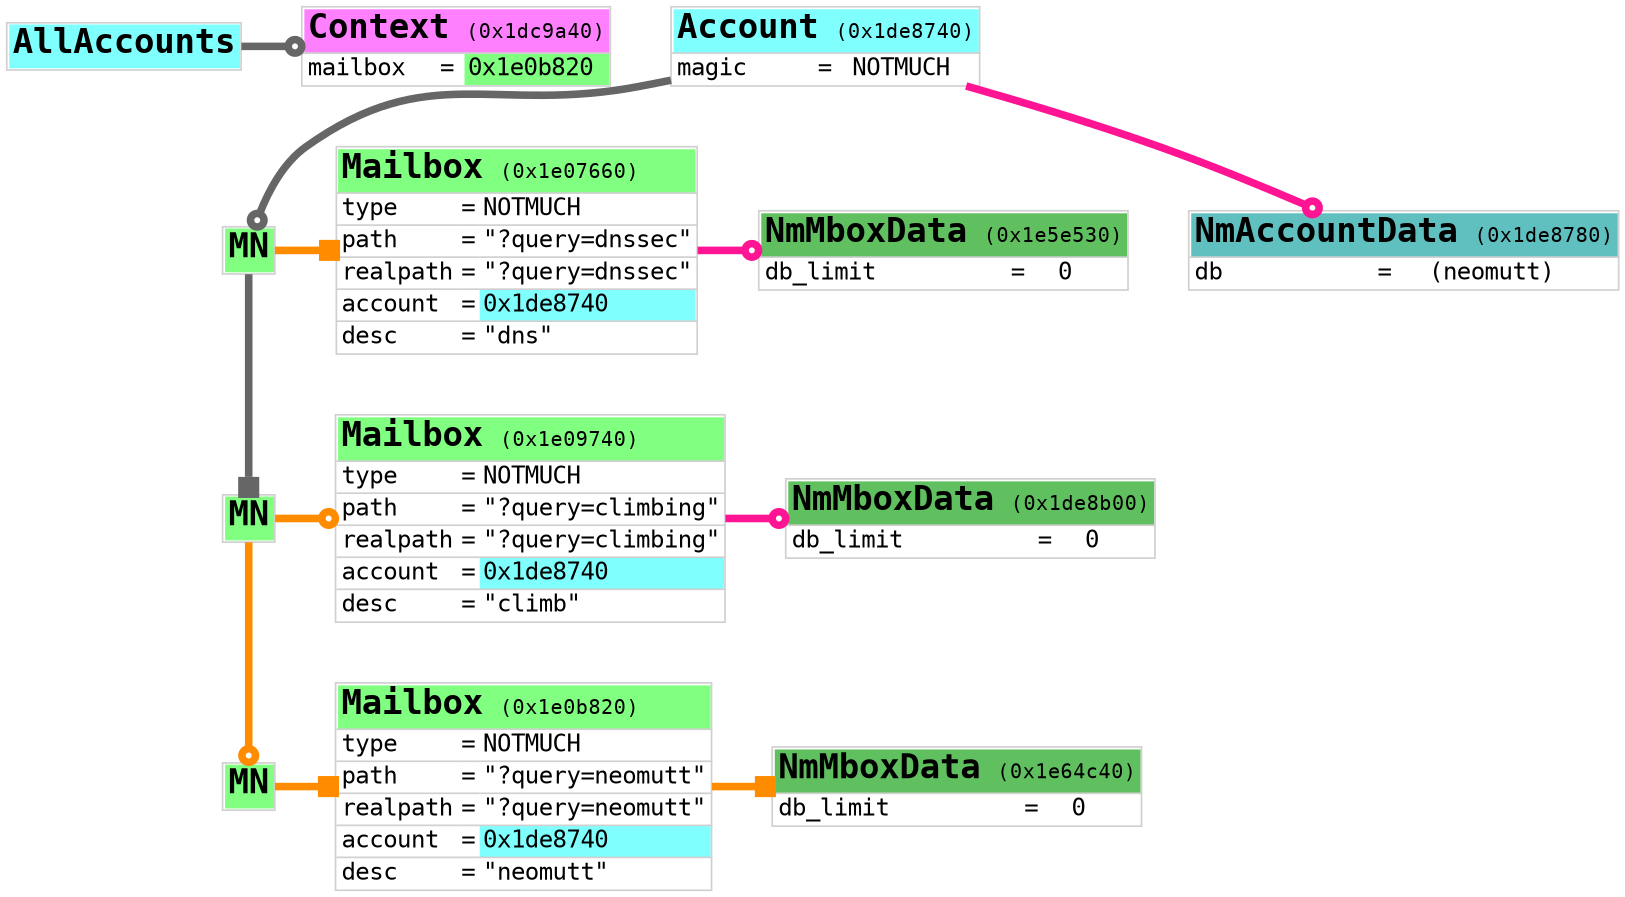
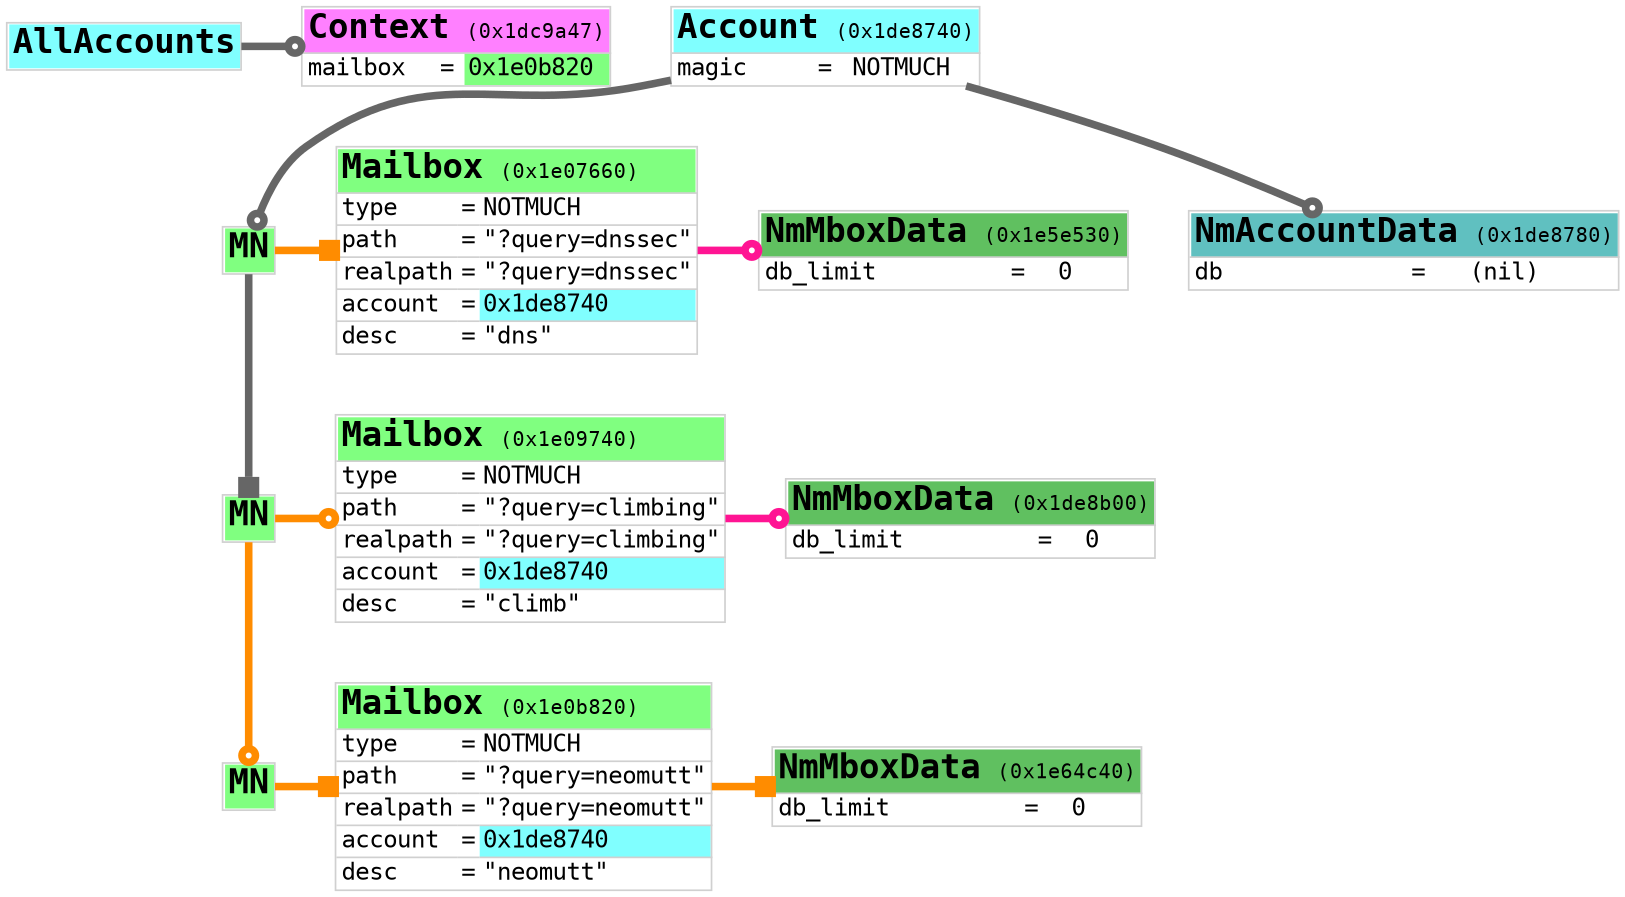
node "Context": text "(0x1dc9a40)" -> "(0x1dc9a47)"
edge "Account" -> "NmAccountData": color deeppink -> gray40
node "NmAccountData": text "(neomutt)" -> "(nil)"
